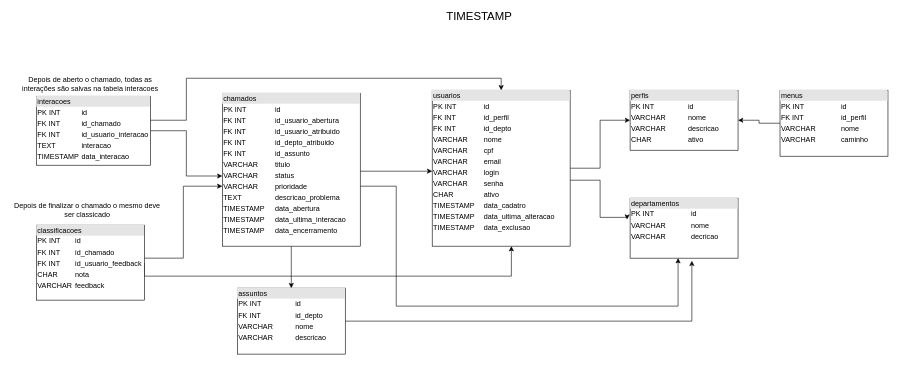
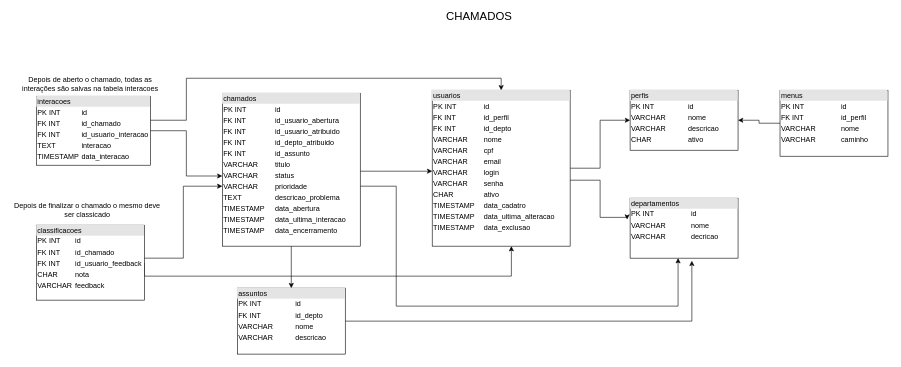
node "TIMESTAMP": label "TIMESTAMP" -> "CHAMADOS"
